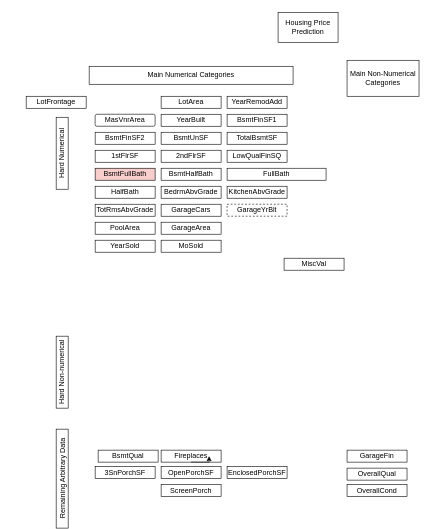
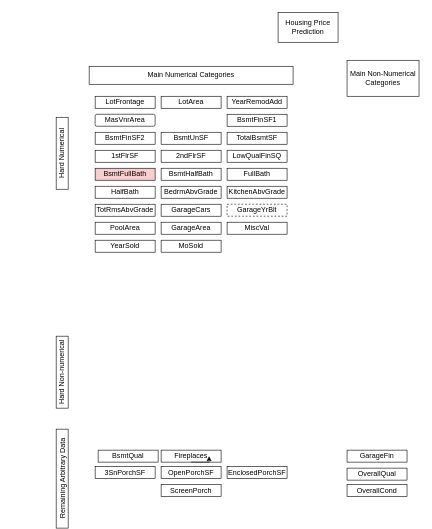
node "LotFrontage": moved (56, 102) -> (125, 102)
node "YearBuilt": removed
node "FullBath": size 99x12 -> 60x12
node "MiscVal": moved (314, 264) -> (257, 228)
